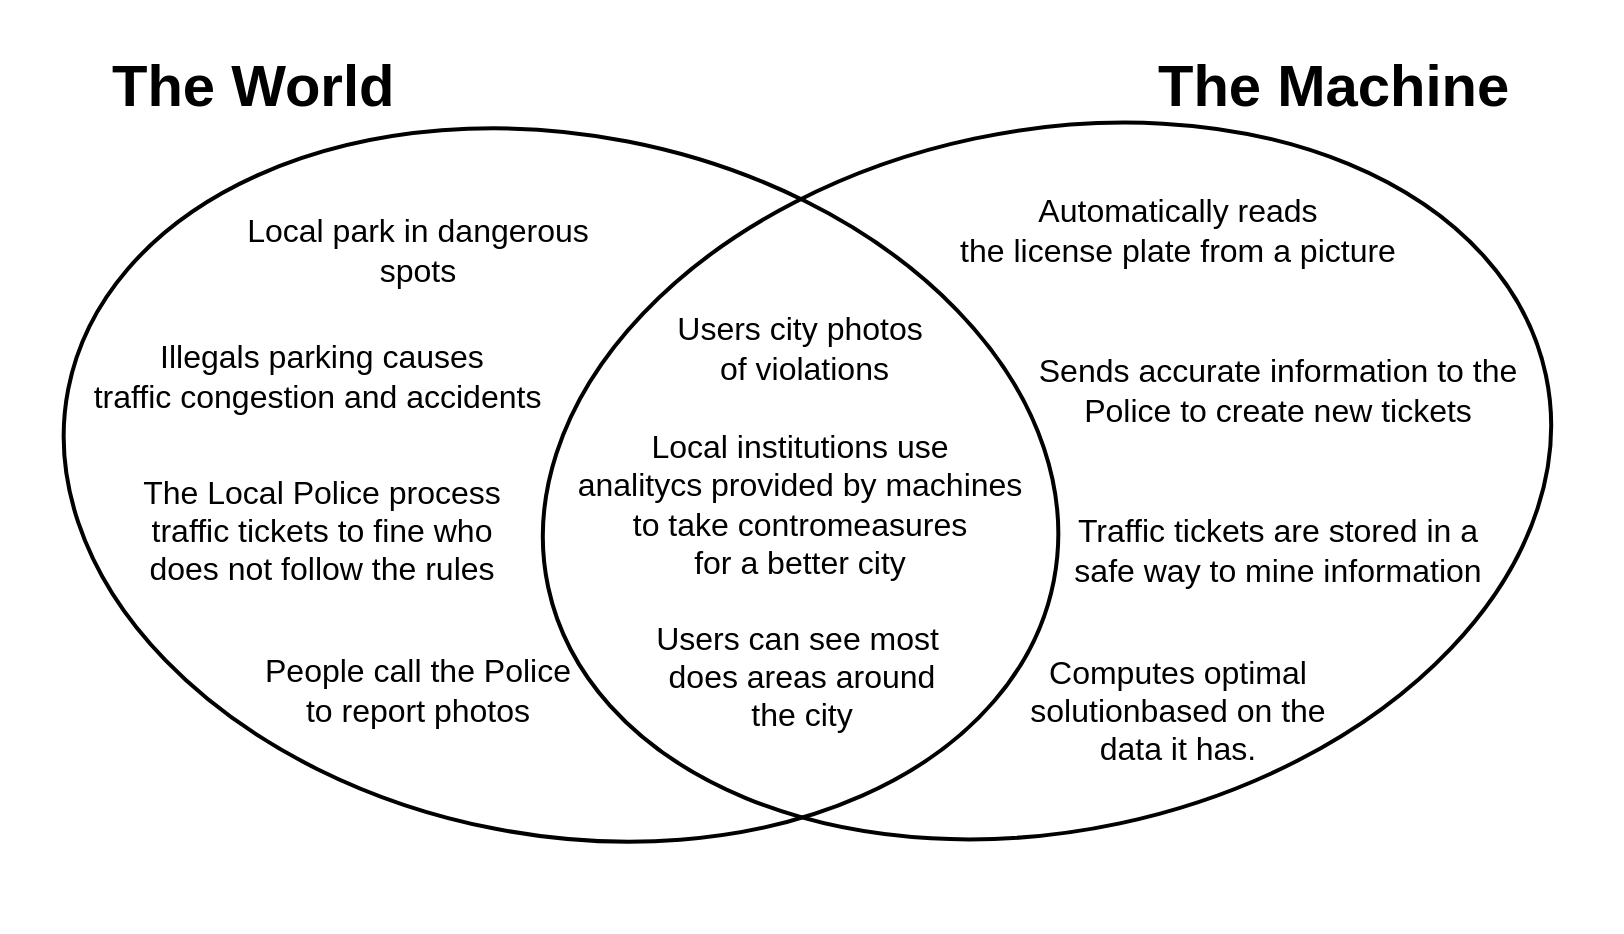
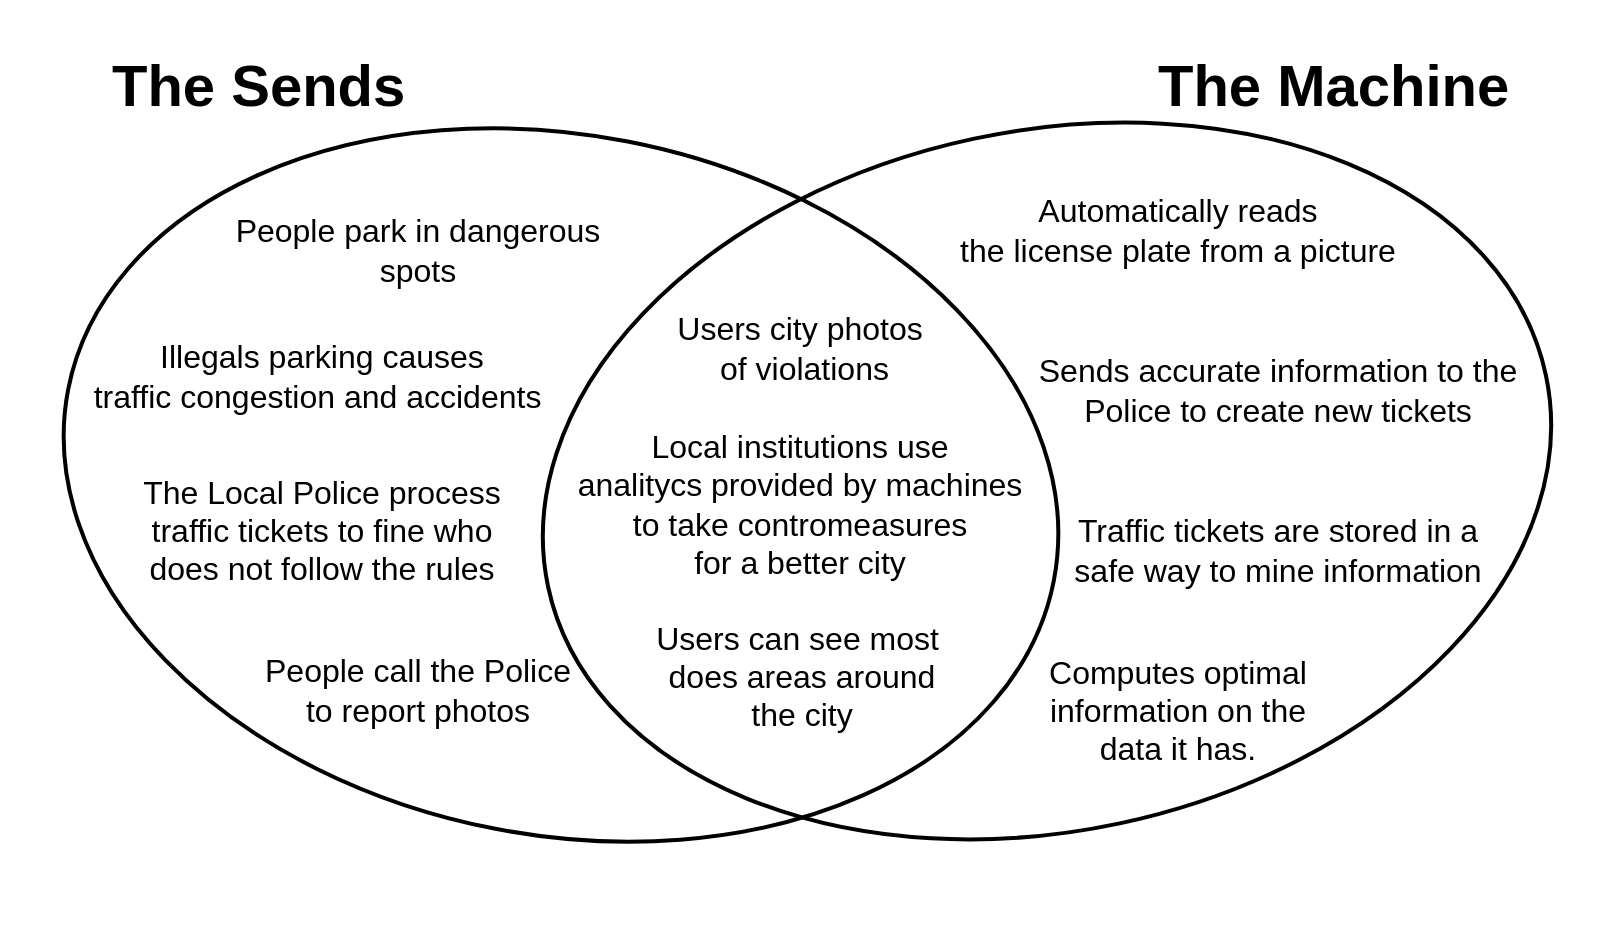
node "The World": label "The World" -> "The Sends"
node "Local park in dangerous spots": label "Local park in dangerous spots" -> "People park in dangerous spots"
node "Computes optimal solutionbased on the data it has.": label "Computes optimal solutionbased on the data it has." -> "Computes optimal information on the data it has."
